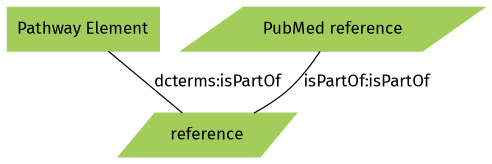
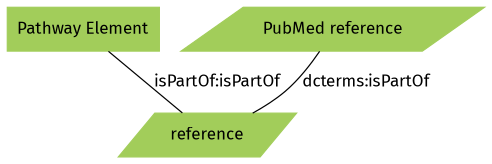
edge "Pathway Element" -- "reference": label "dcterms:isPartOf" -> "isPartOf:isPartOf"
edge "PubMed reference" -- "reference": label "isPartOf:isPartOf" -> "dcterms:isPartOf"
